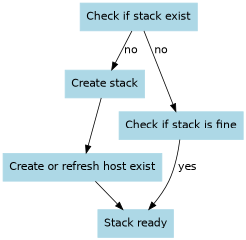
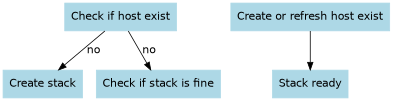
node "Check if stack exist": label "Check if stack exist" -> "Check if host exist"
edge "Create stack" -> "Create or refresh host exist": removed
edge "Check if stack is fine" -> "Stack ready": removed, label "yes"
